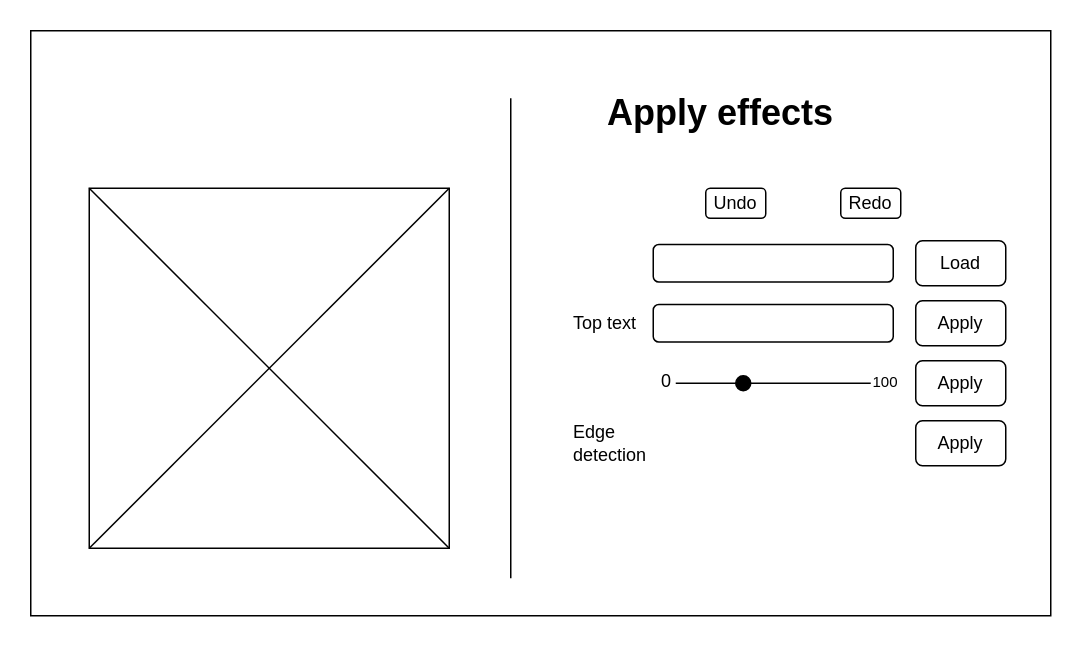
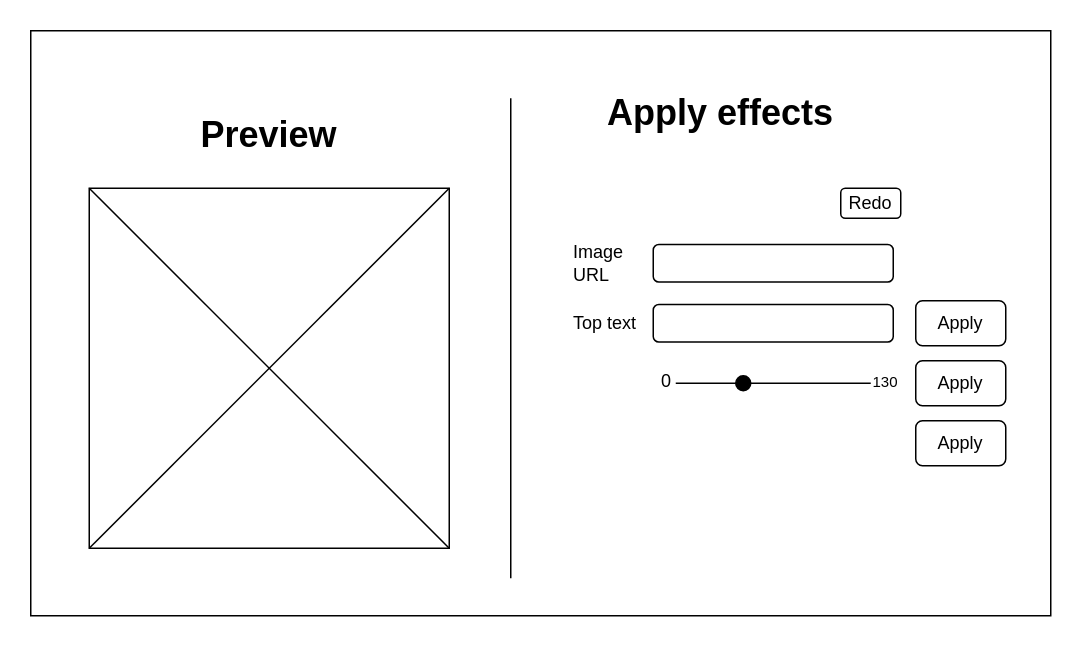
node "Preview": added
node "Undo": removed
node "Image URL": added
node "Load": removed
node "100": label "100" -> "130"
node "Edge detection": removed
